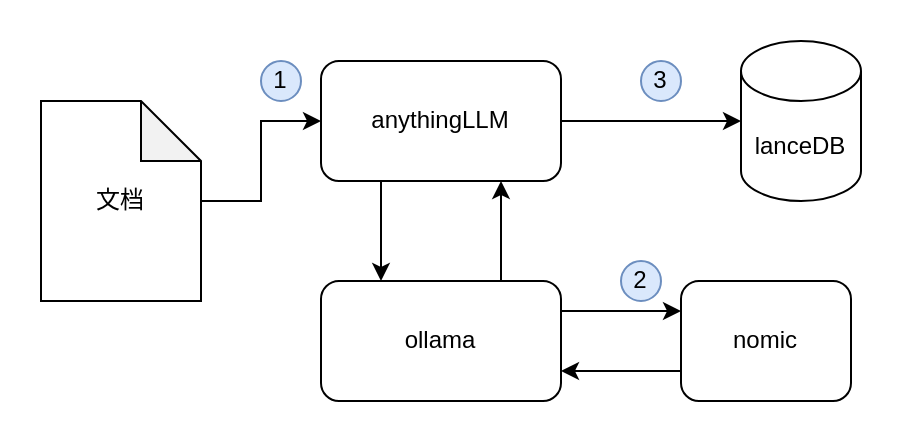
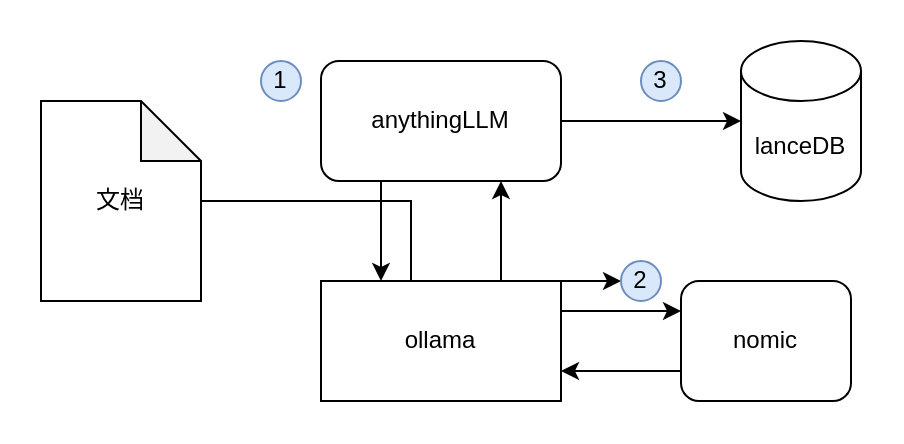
edge "文档" -> "anythingLLM": now "文档" -> "2"
node "ollama": shape rounded rectangle -> rectangle
